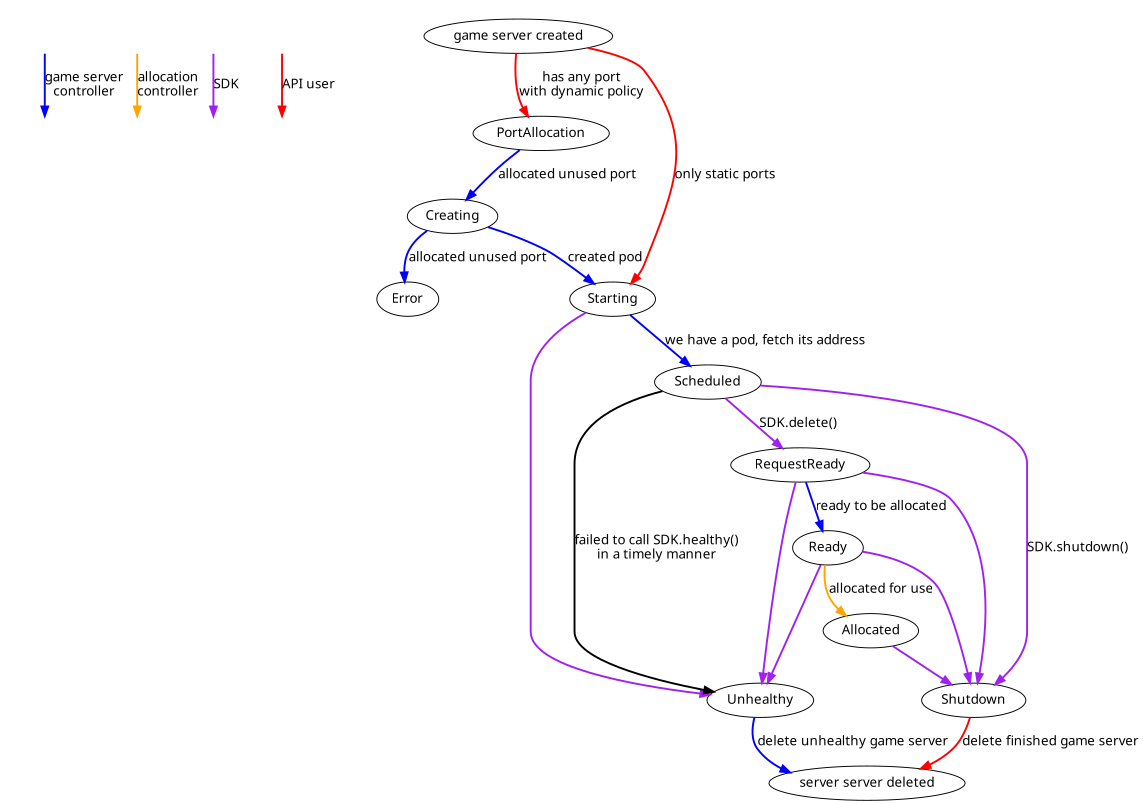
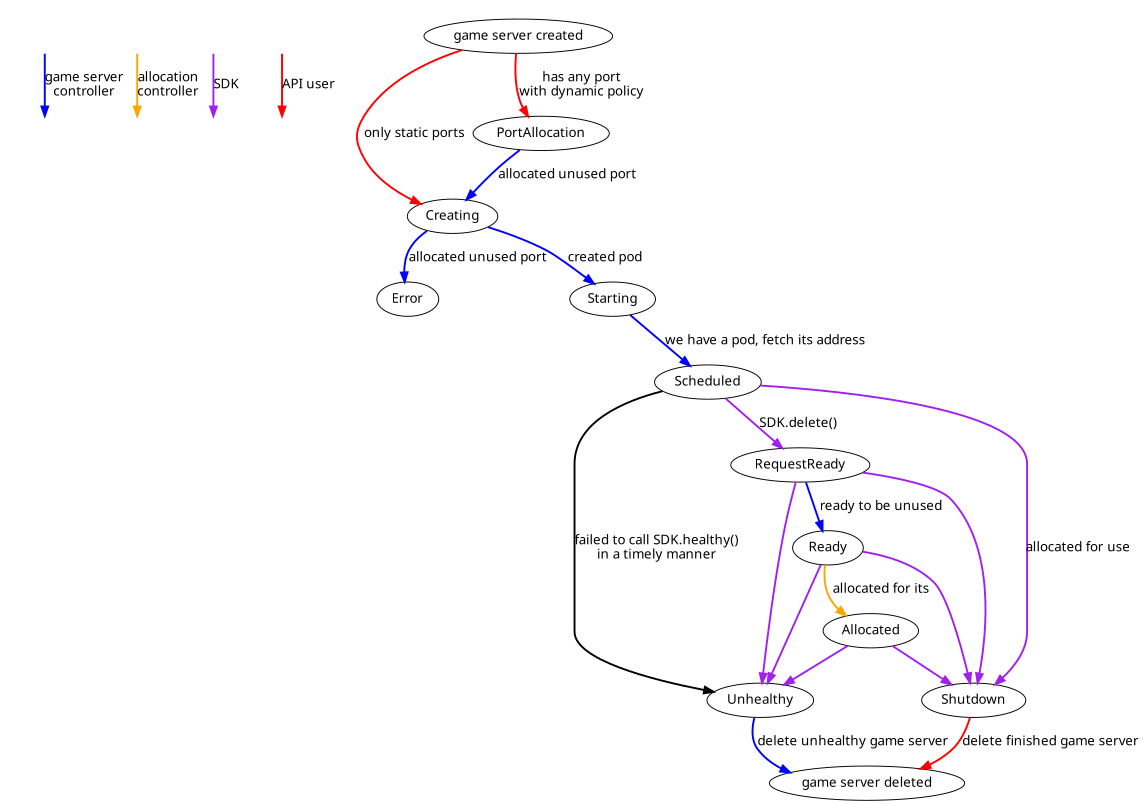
edge "game server created" -> "Starting": now "game server created" -> "Creating"
edge "RequestReady" -> "Ready": label "ready to be allocated" -> "ready to be unused"
edge "Scheduled" -> "Shutdown": label "SDK.shutdown()" -> "allocated for use"
edge "Starting" -> "Unhealthy": now "Allocated" -> "Unhealthy"
edge "Ready" -> "Allocated": label "allocated for use" -> "allocated for its"
node "server server deleted": label "server server deleted" -> "game server deleted"
